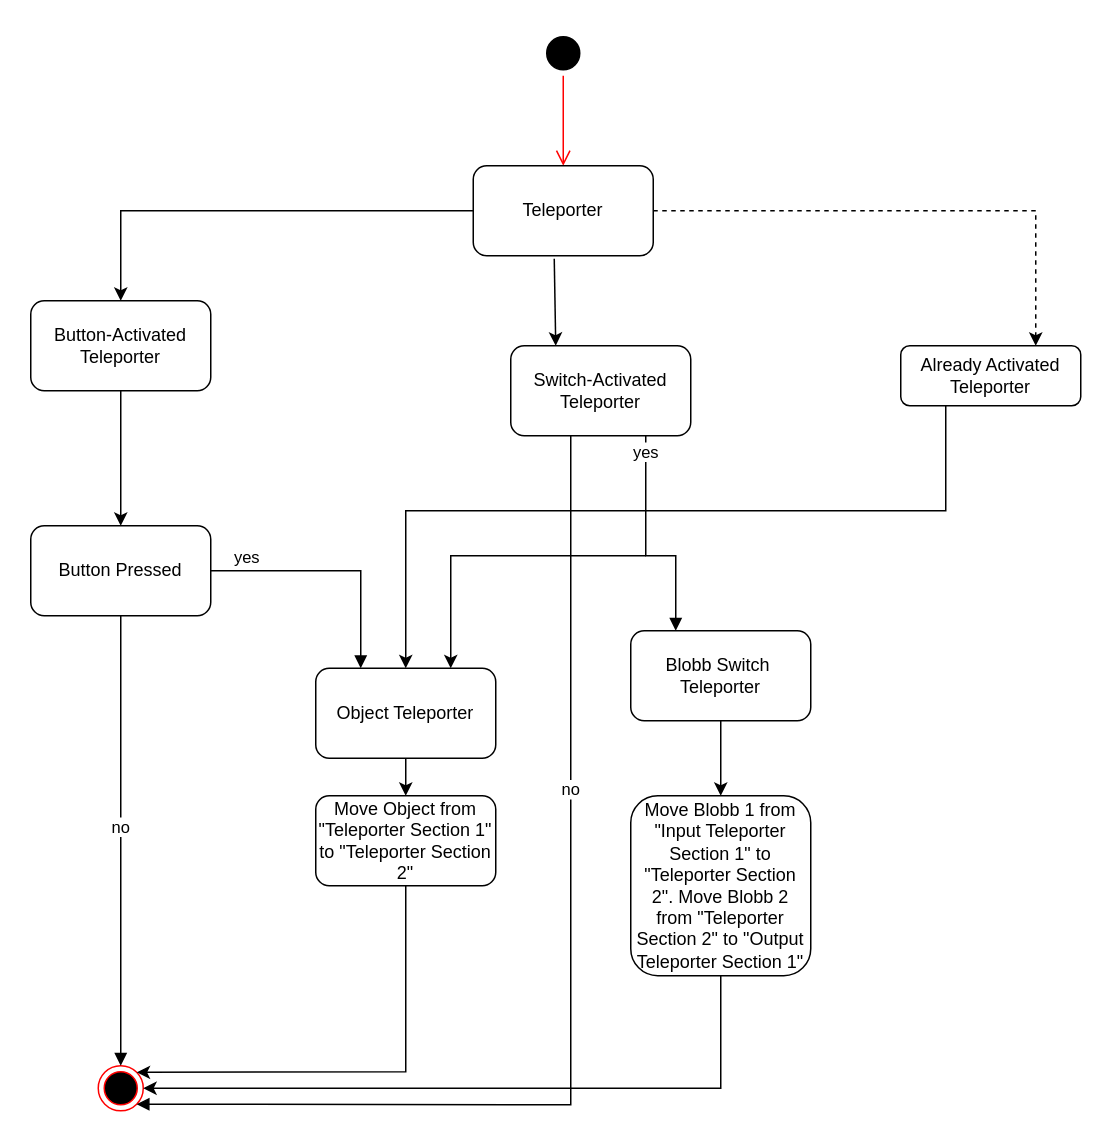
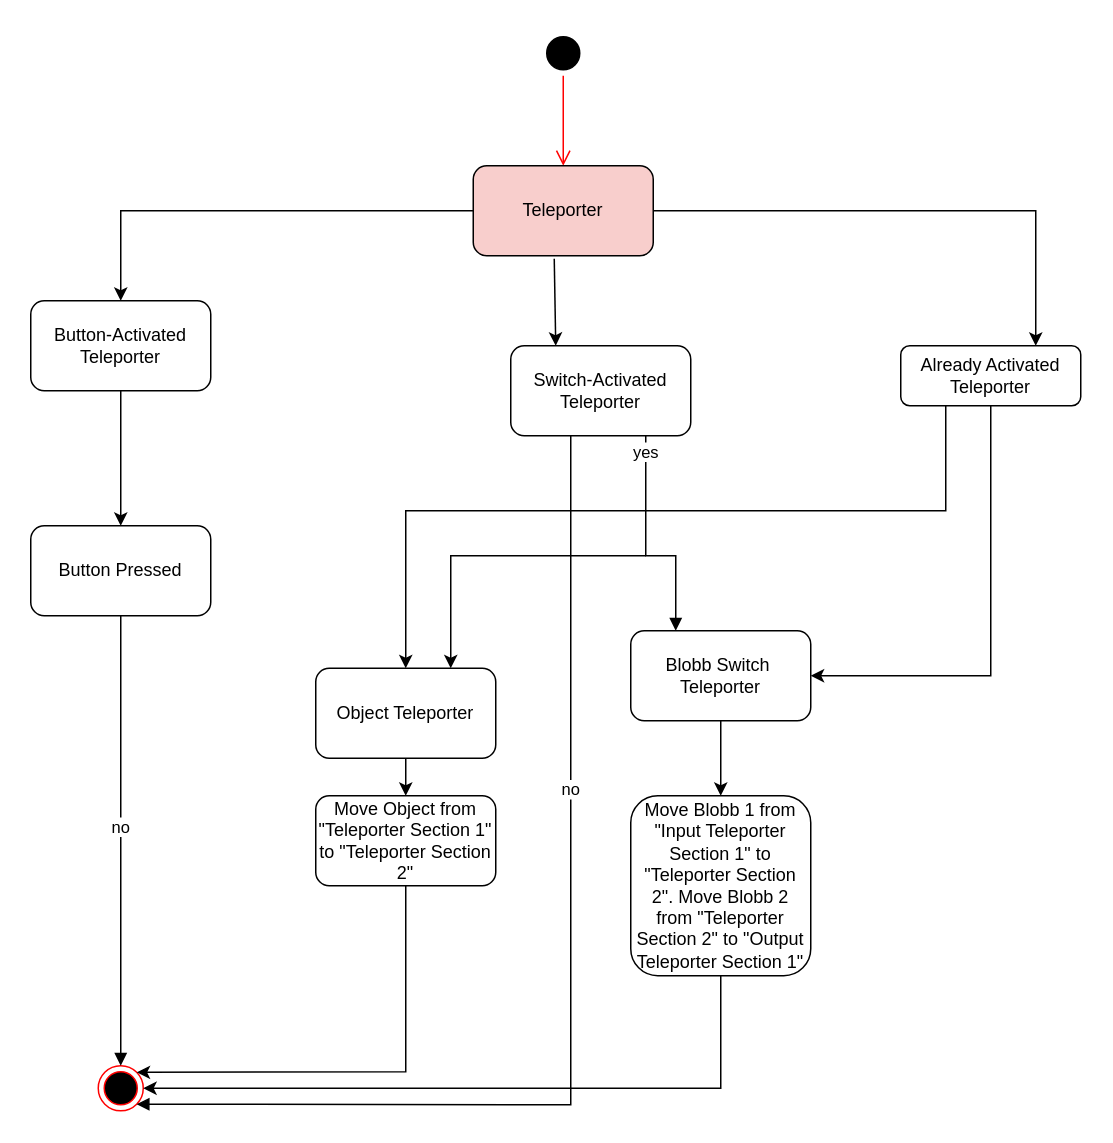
node "Teleporter": fillcolor #ffffff -> #f8cecc
edge "Teleporter" -> "Already Activated Teleporter": style dashed -> solid
edge "Button Pressed" -> "Object Teleporter": removed, label "yes"
edge "Already Activated Teleporter" -> "Blobb Switch Teleporter": added
